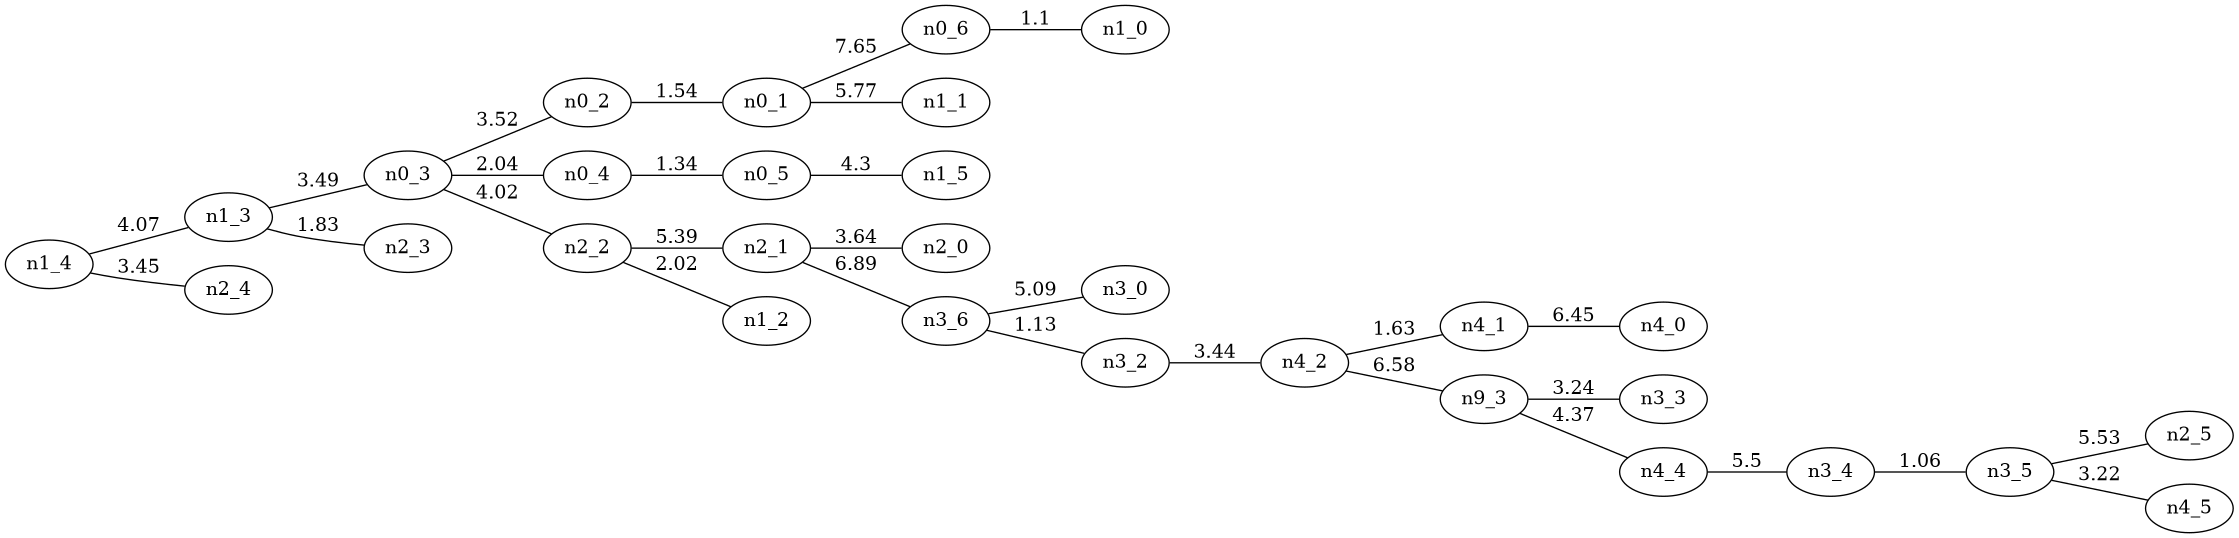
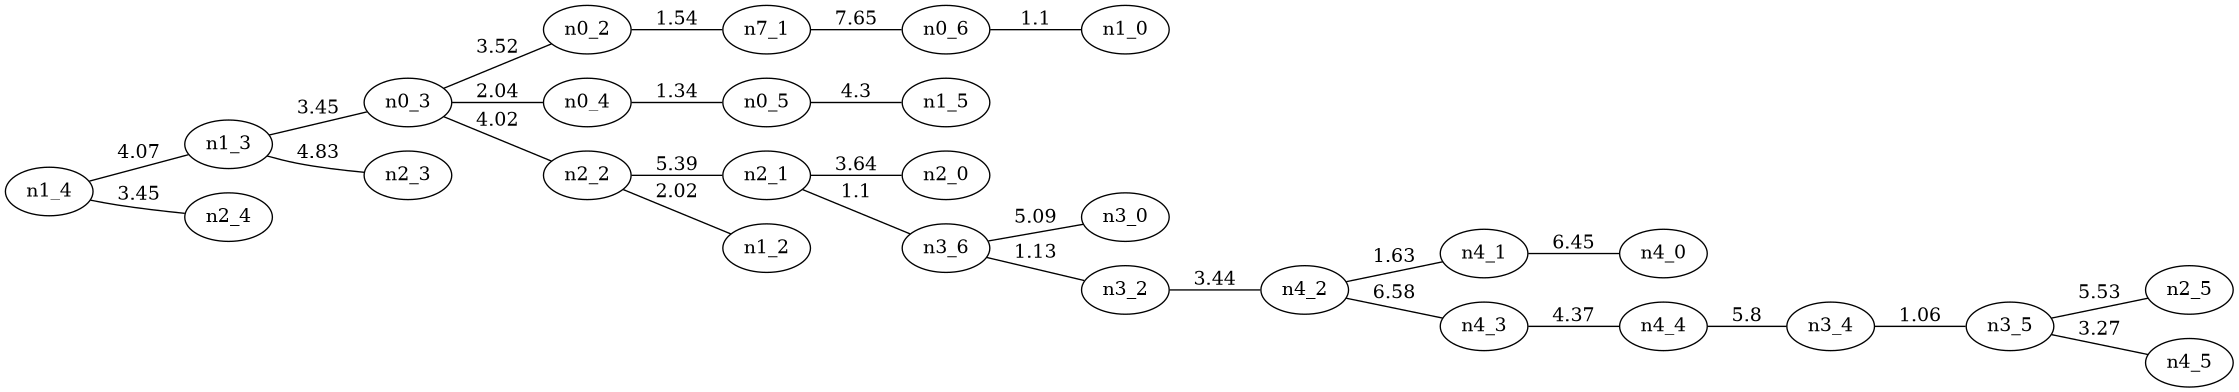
node "n0_1": label "n0_1" -> "n7_1"
node "n1_1": removed
edge "n0_3" -- "n1_3": label "3.49" -> "3.45"
edge "n1_3" -- "n2_3": label "1.83" -> "4.83"
edge "n2_1" -- "n3_6": label "6.89" -> "1.1"
node "n9_3": label "n9_3" -> "n4_3"
node "n3_3": removed
edge "n4_4" -- "n3_4": label "5.5" -> "5.8"
edge "n3_5" -- "n4_5": label "3.22" -> "3.27"
